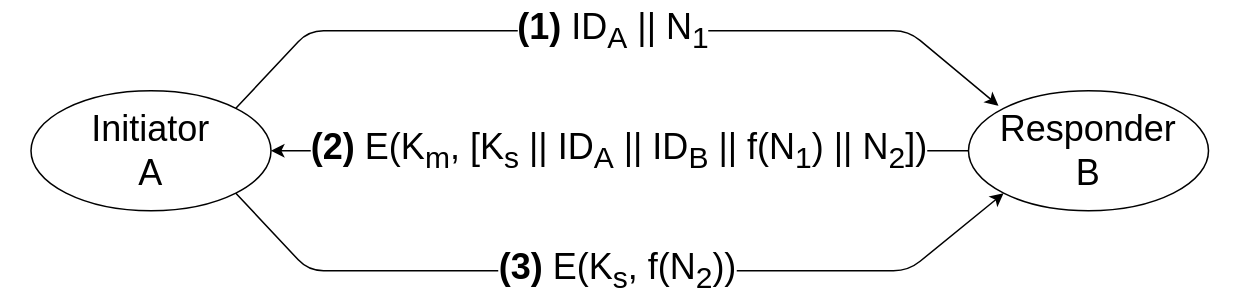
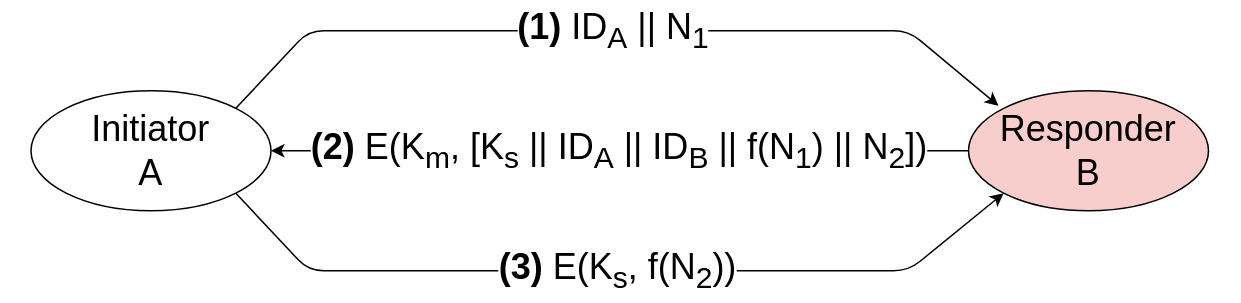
node "Responder B": fillcolor #ffffff -> #f8cecc
